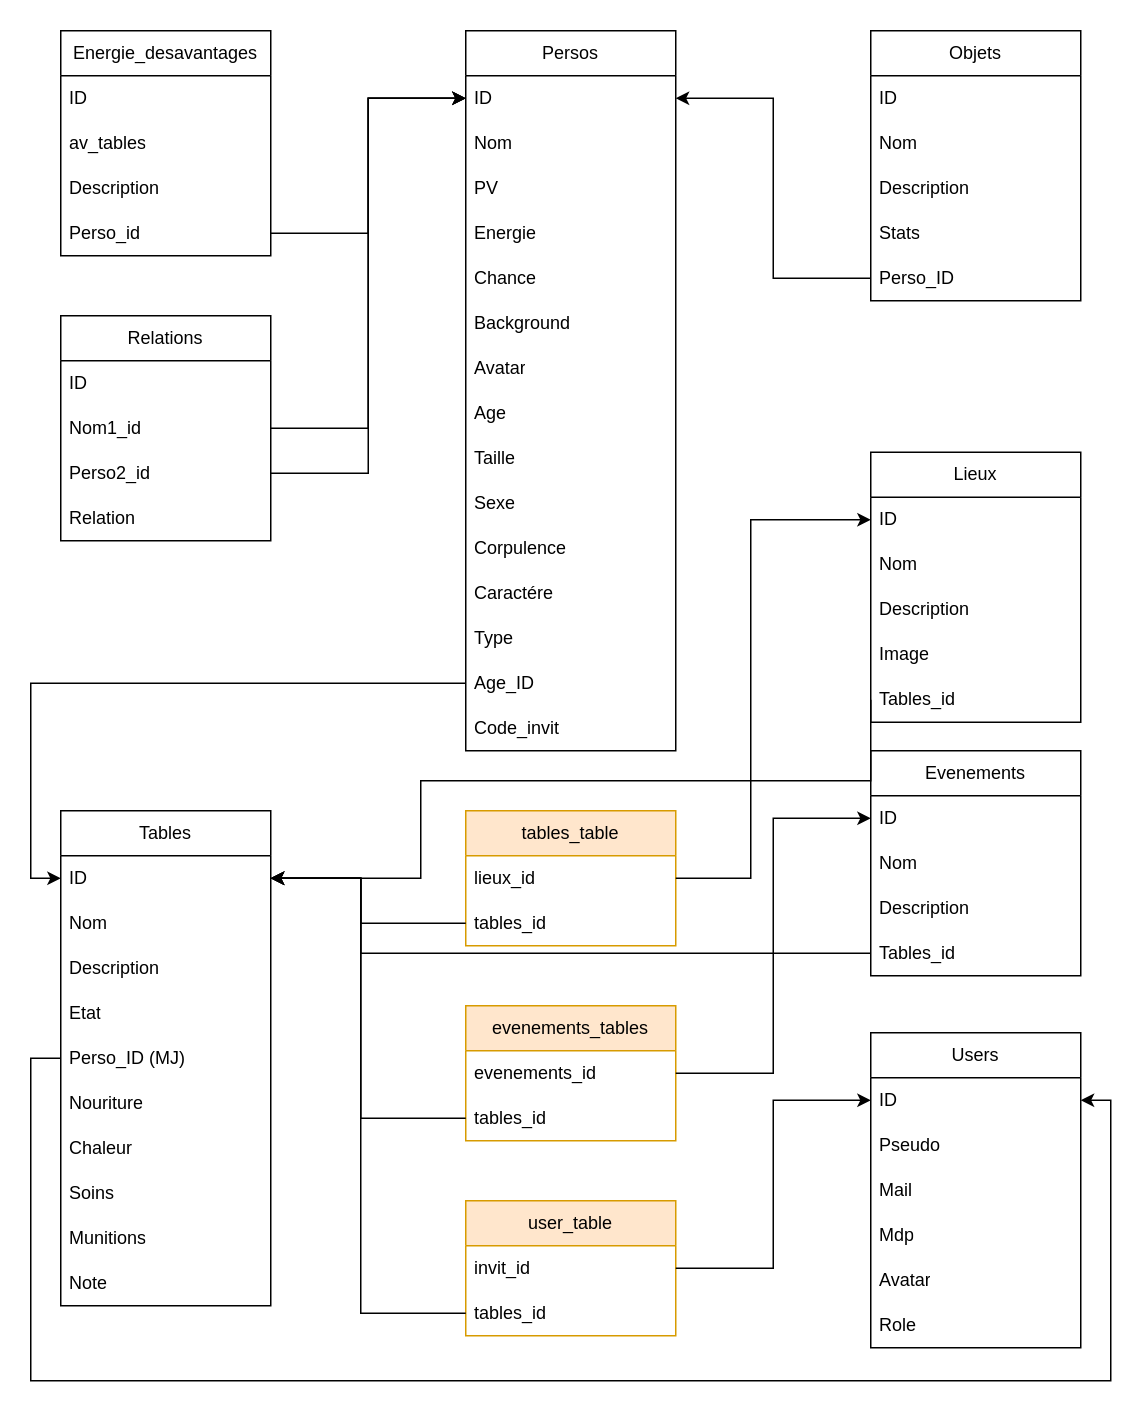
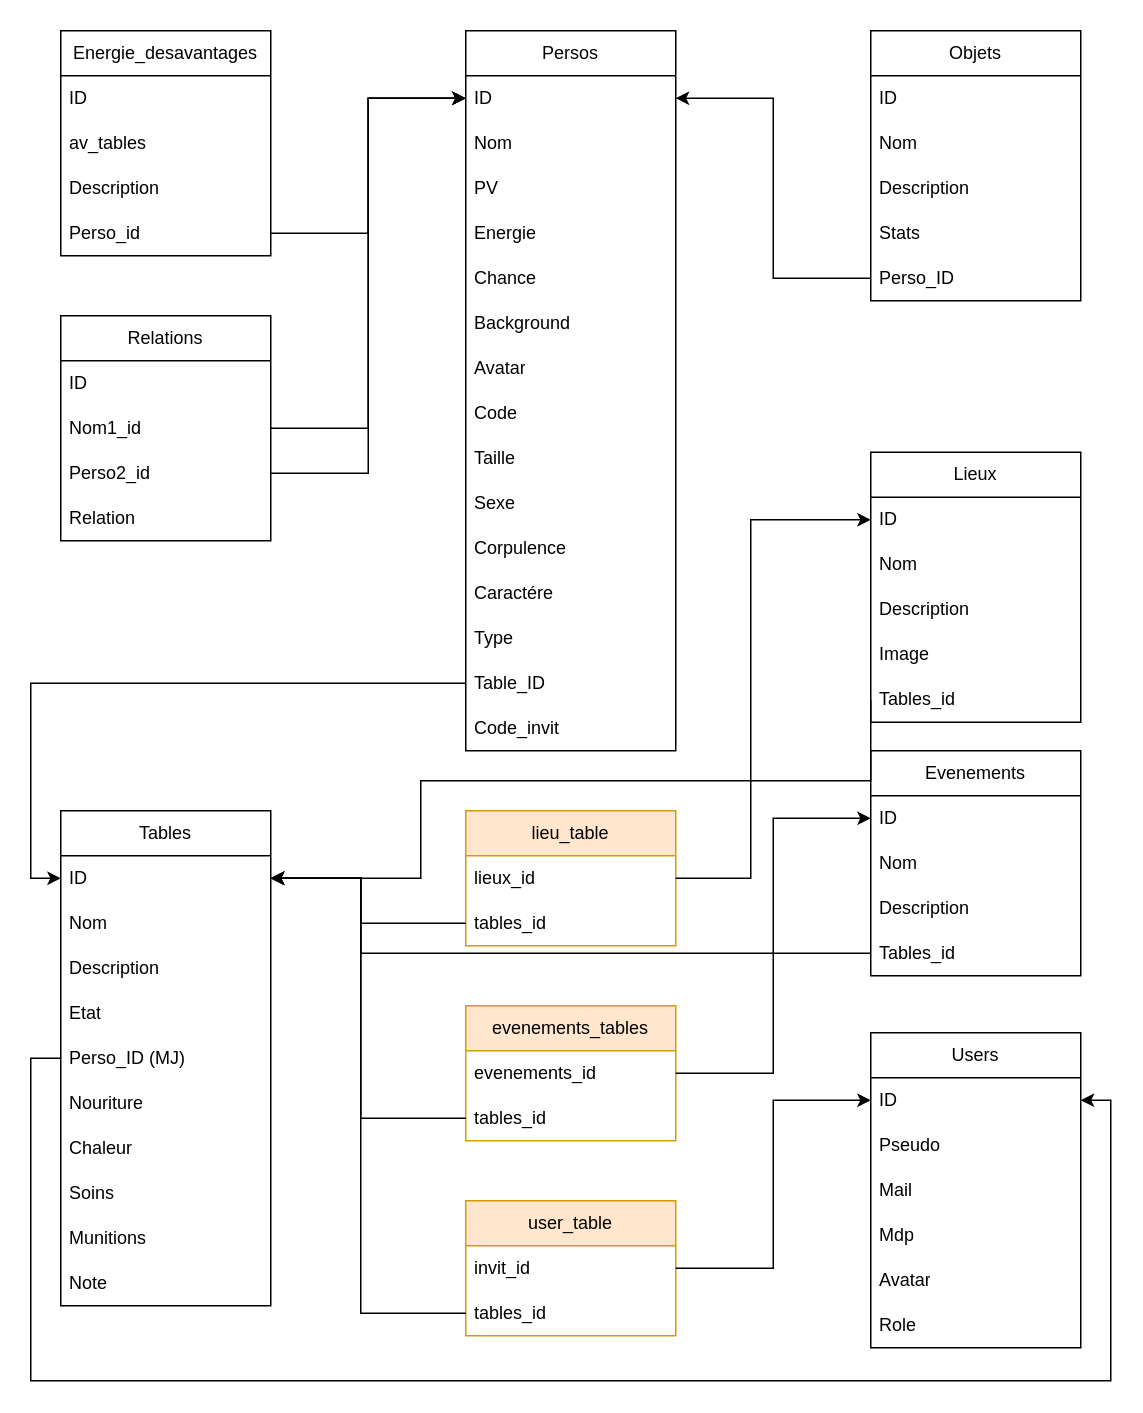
node "Age": label "Age" -> "Code"
node "Age_ID": label "Age_ID" -> "Table_ID"
node "tables_table": label "tables_table" -> "lieu_table"
